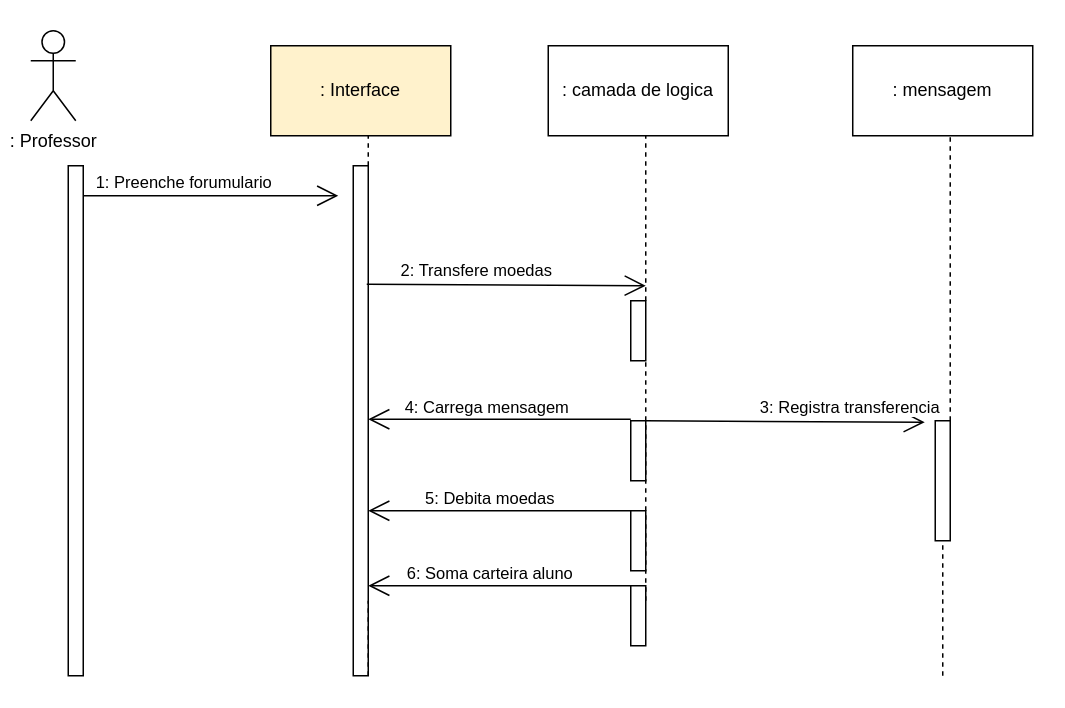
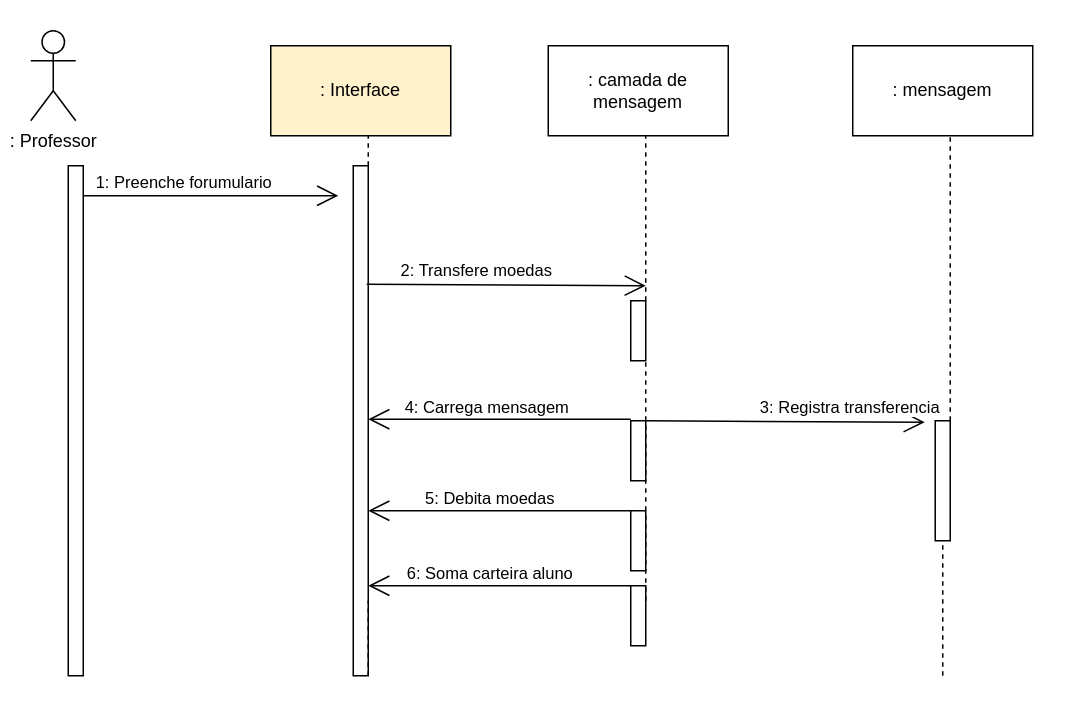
node ": camada de logica": label ": camada de logica" -> ": camada de mensagem"
